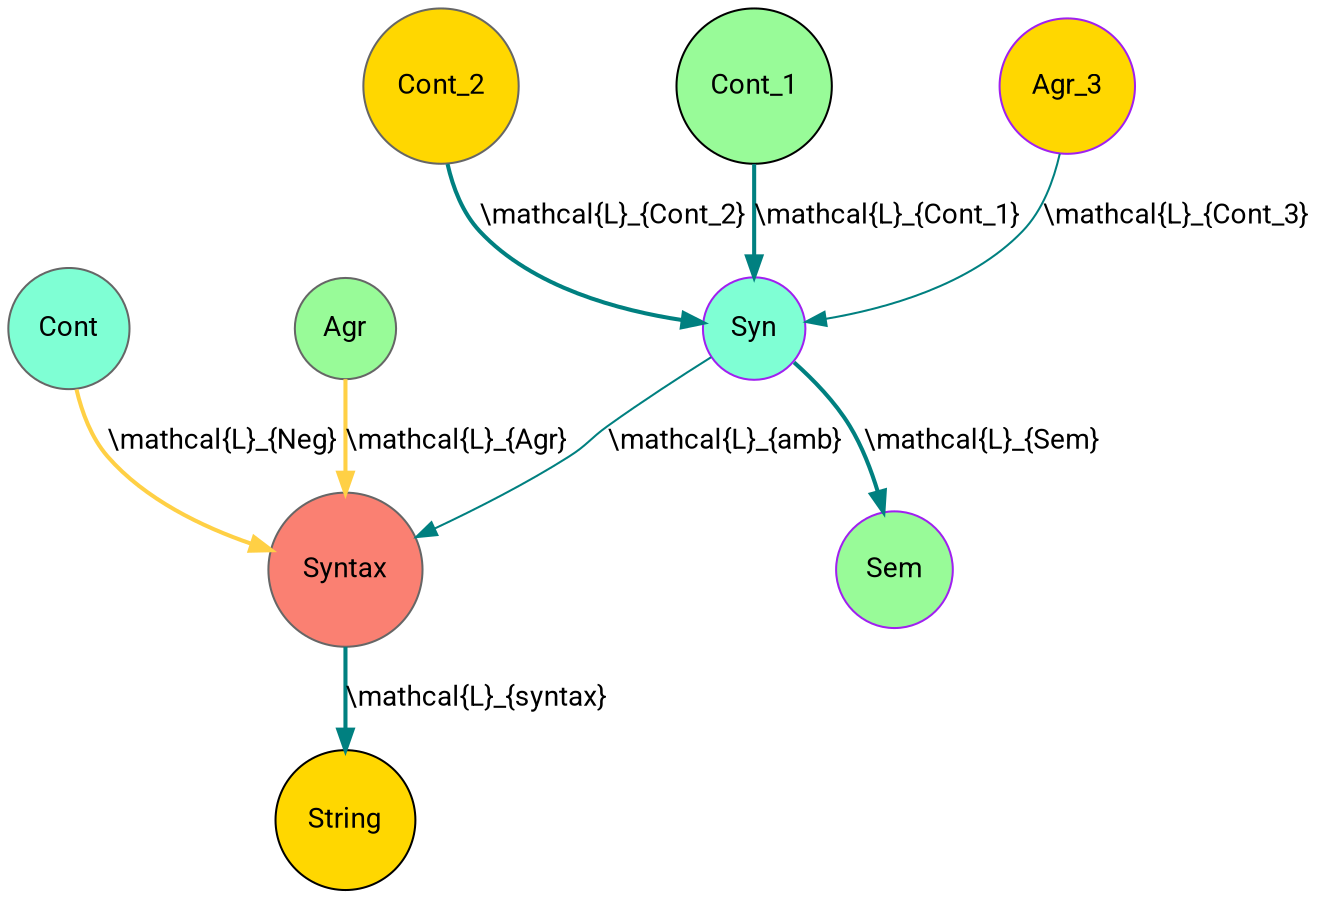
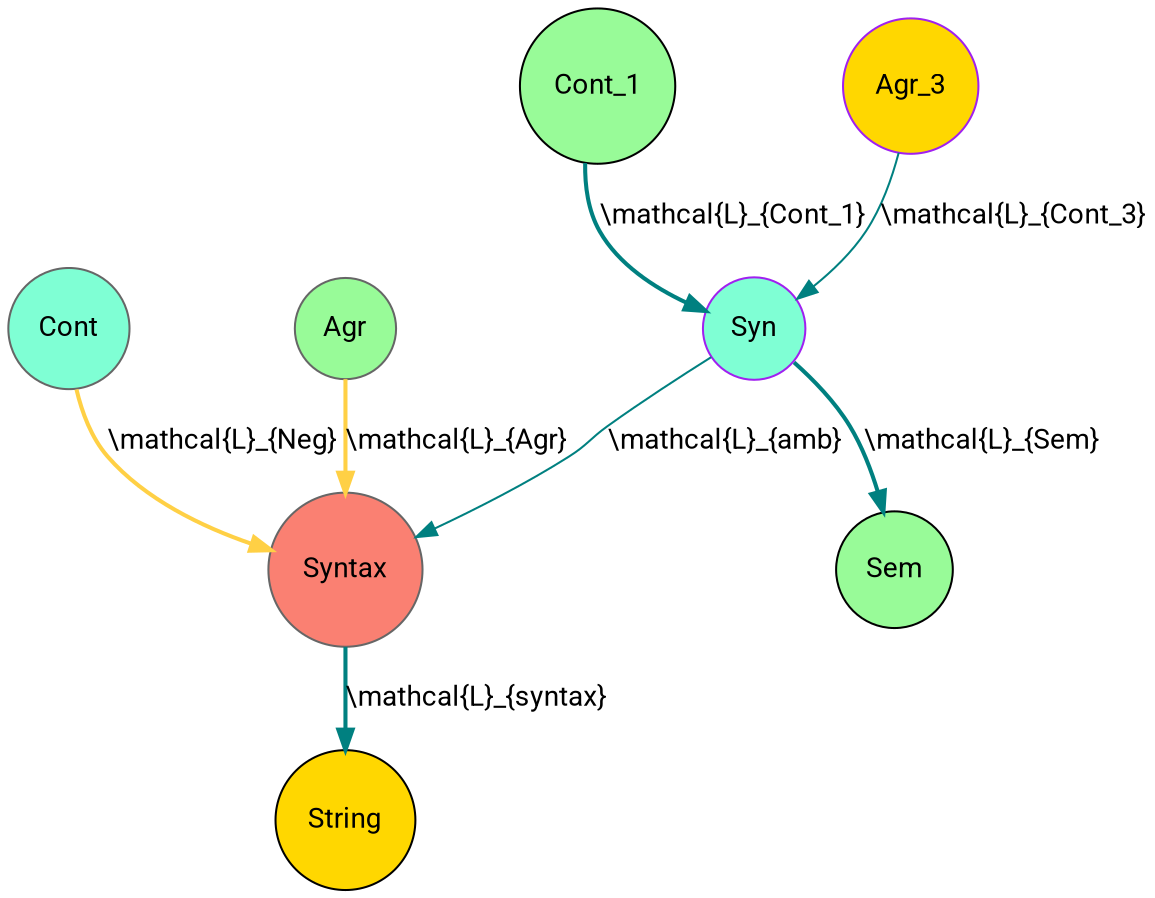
node "Cont_2": removed
node "Sem": color purple -> black
